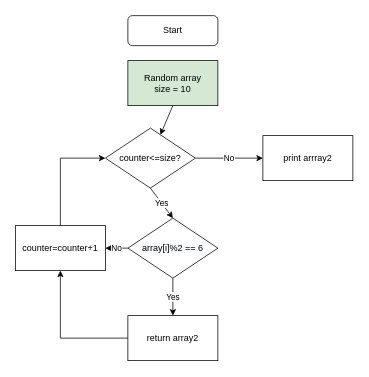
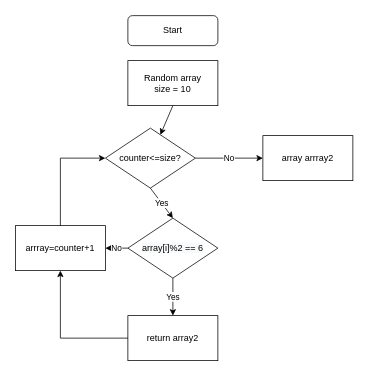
node "Random array size = 10": fillcolor #d5e8d4 -> #ffffff
node "print arrray2": label "print arrray2" -> "array arrray2"
node "counter=counter+1": label "counter=counter+1" -> "arrray=counter+1"
